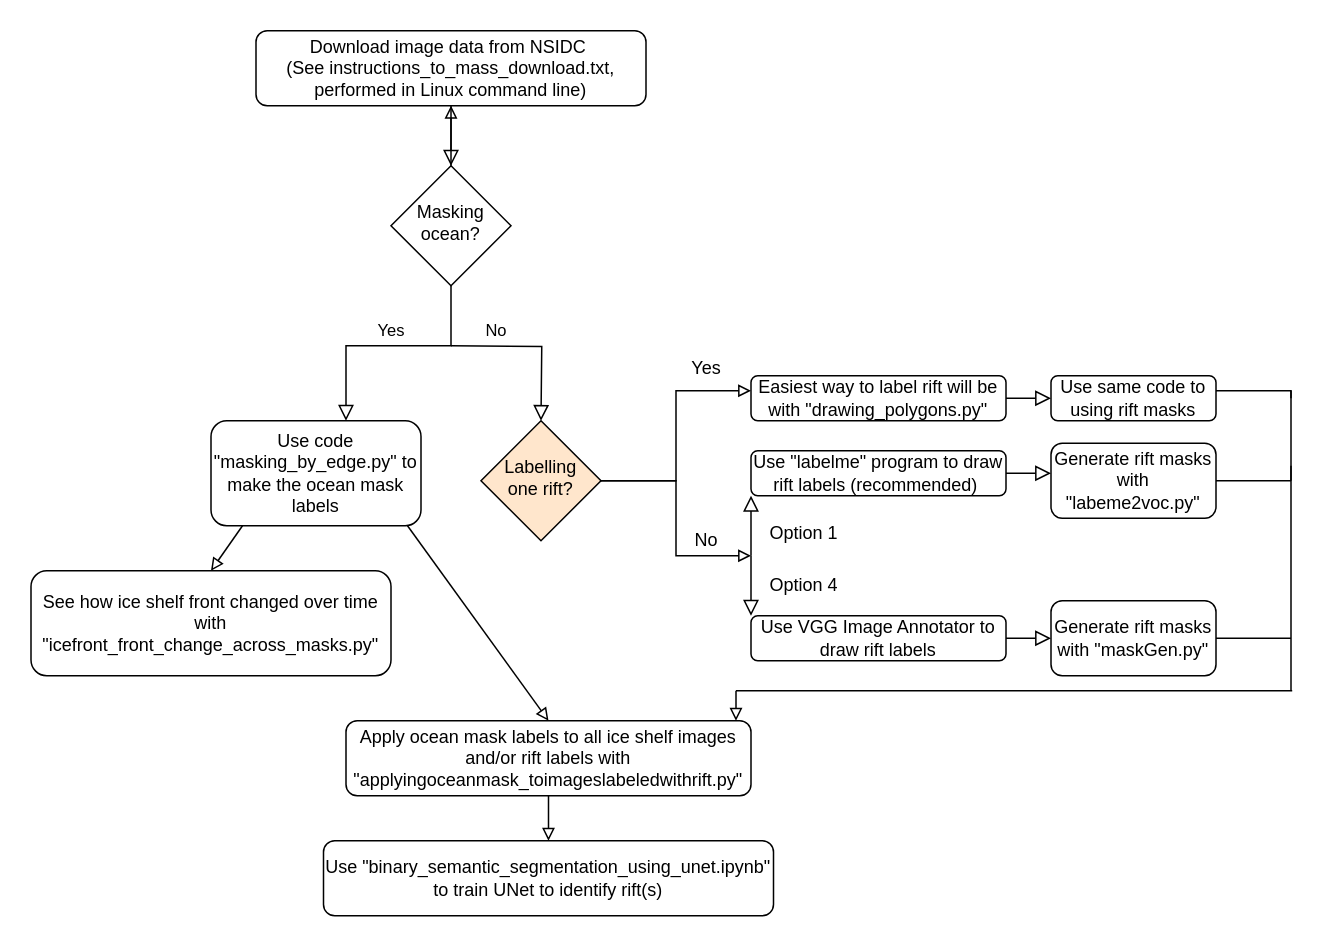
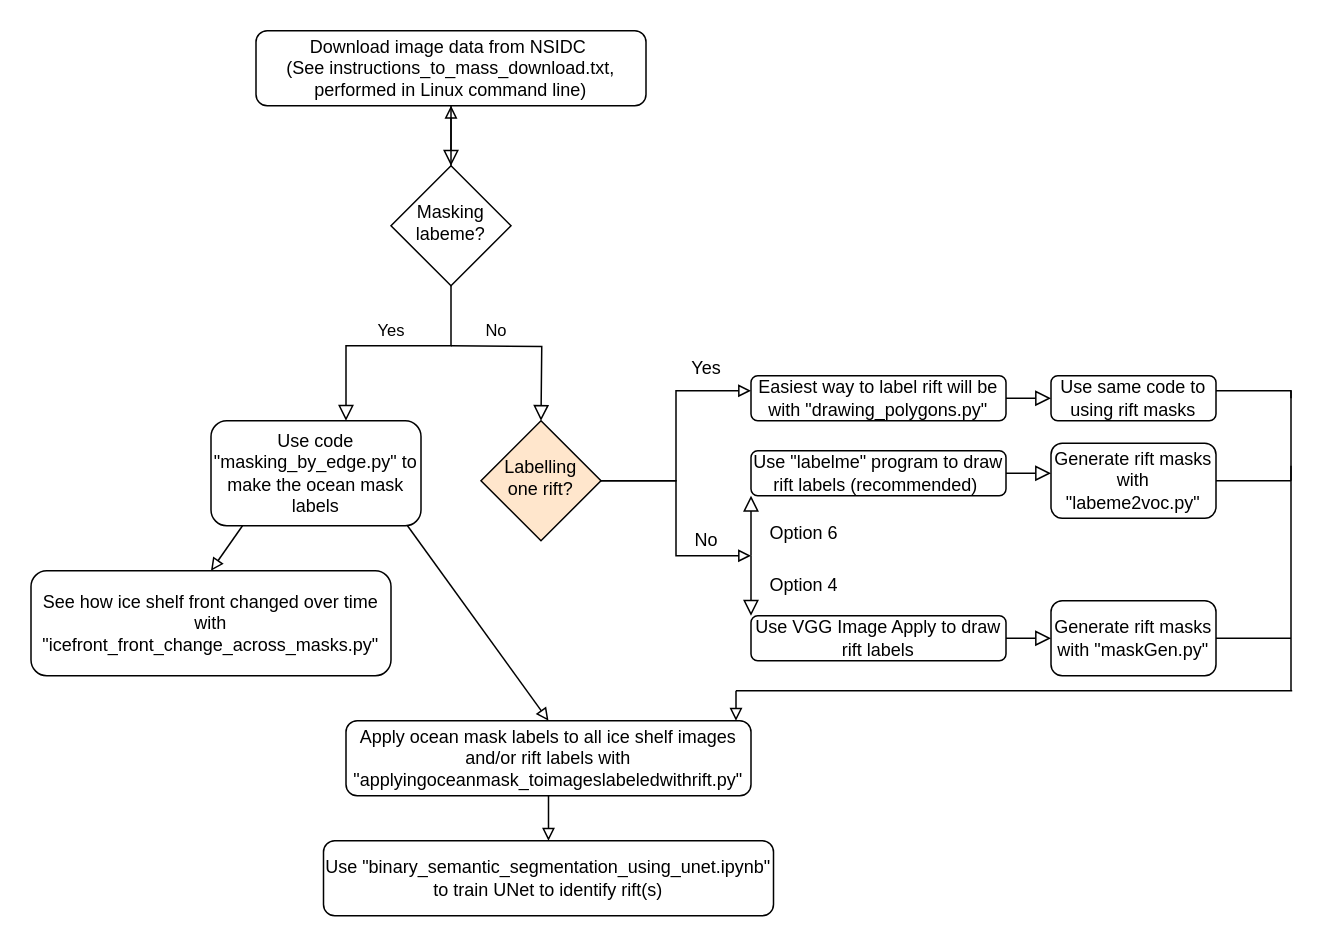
node "Masking ocean?": label "Masking ocean?" -> "Masking labeme?"
node "Option 1": label "Option 1" -> "Option 6"
node "Use VGG Image Annotator to draw rift labels": label "Use VGG Image Annotator to draw rift labels" -> "Use VGG Image Apply to draw rift labels"
